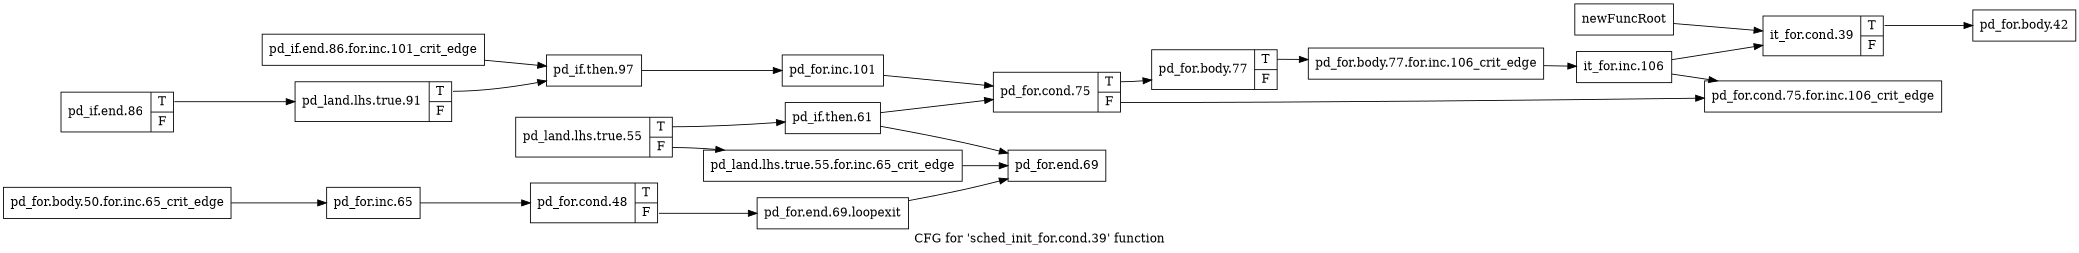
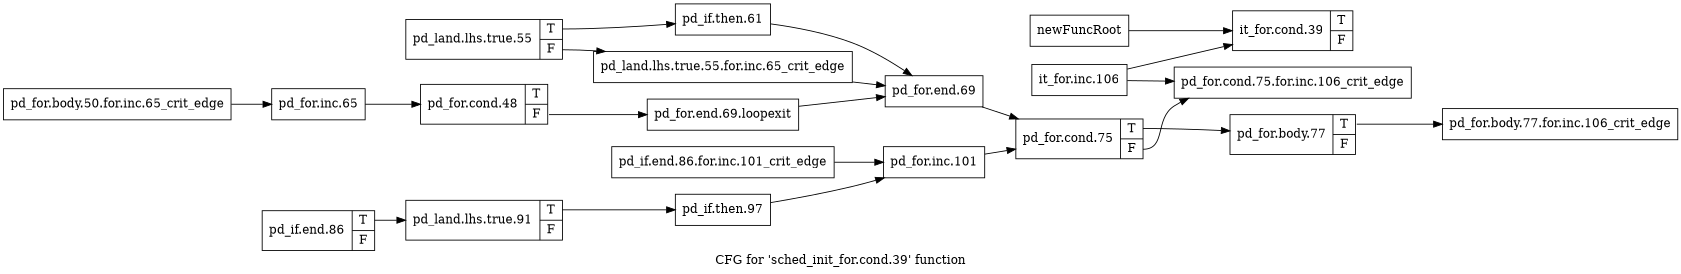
node "pd_for.body.42": removed
edge "pd_if.end.86.for.inc.101_crit_edge" -> "pd_if.then.97": now "pd_if.end.86.for.inc.101_crit_edge" -> "pd_for.inc.101"
edge "pd_for.body.77.for.inc.106_crit_edge" -> "it_for.inc.106": removed
edge "pd_if.then.61" -> "pd_for.cond.75": now "pd_for.end.69" -> "pd_for.cond.75"
